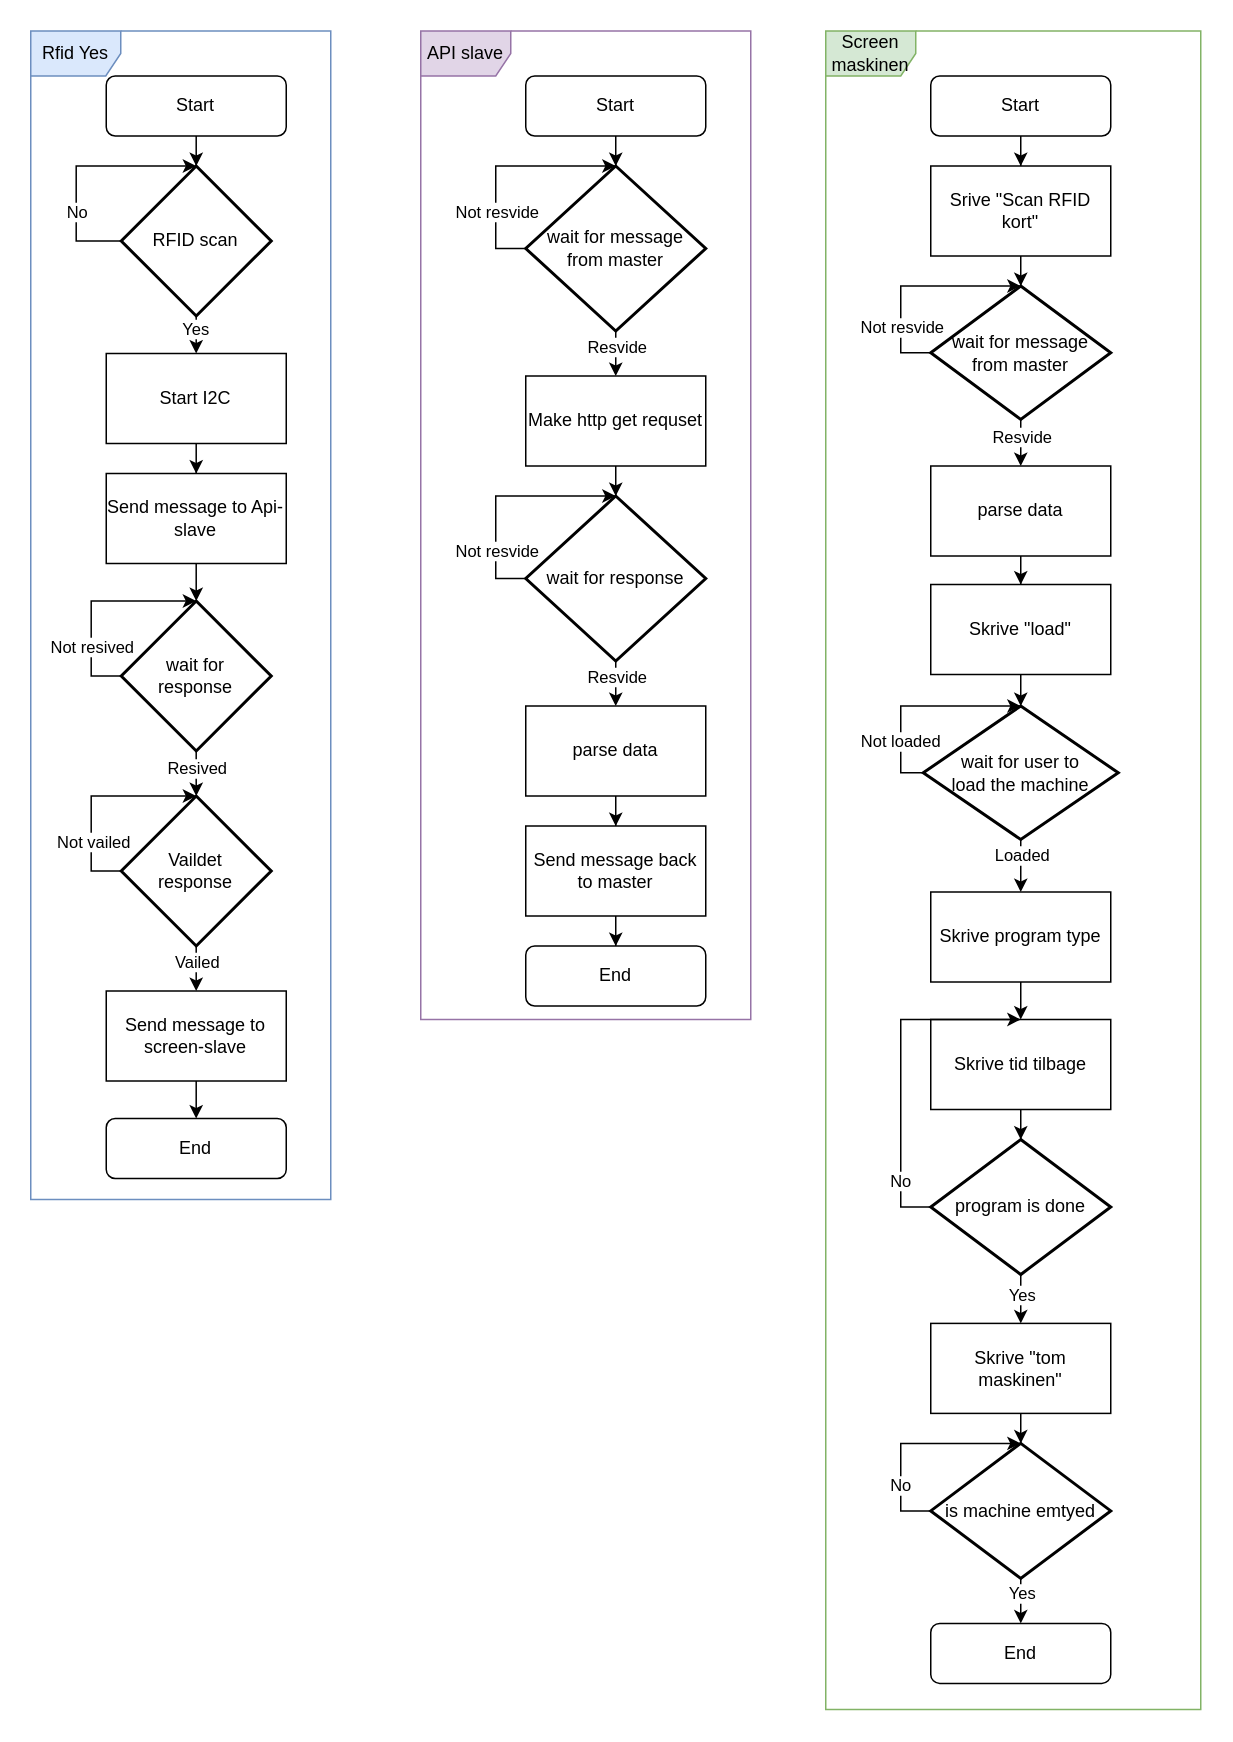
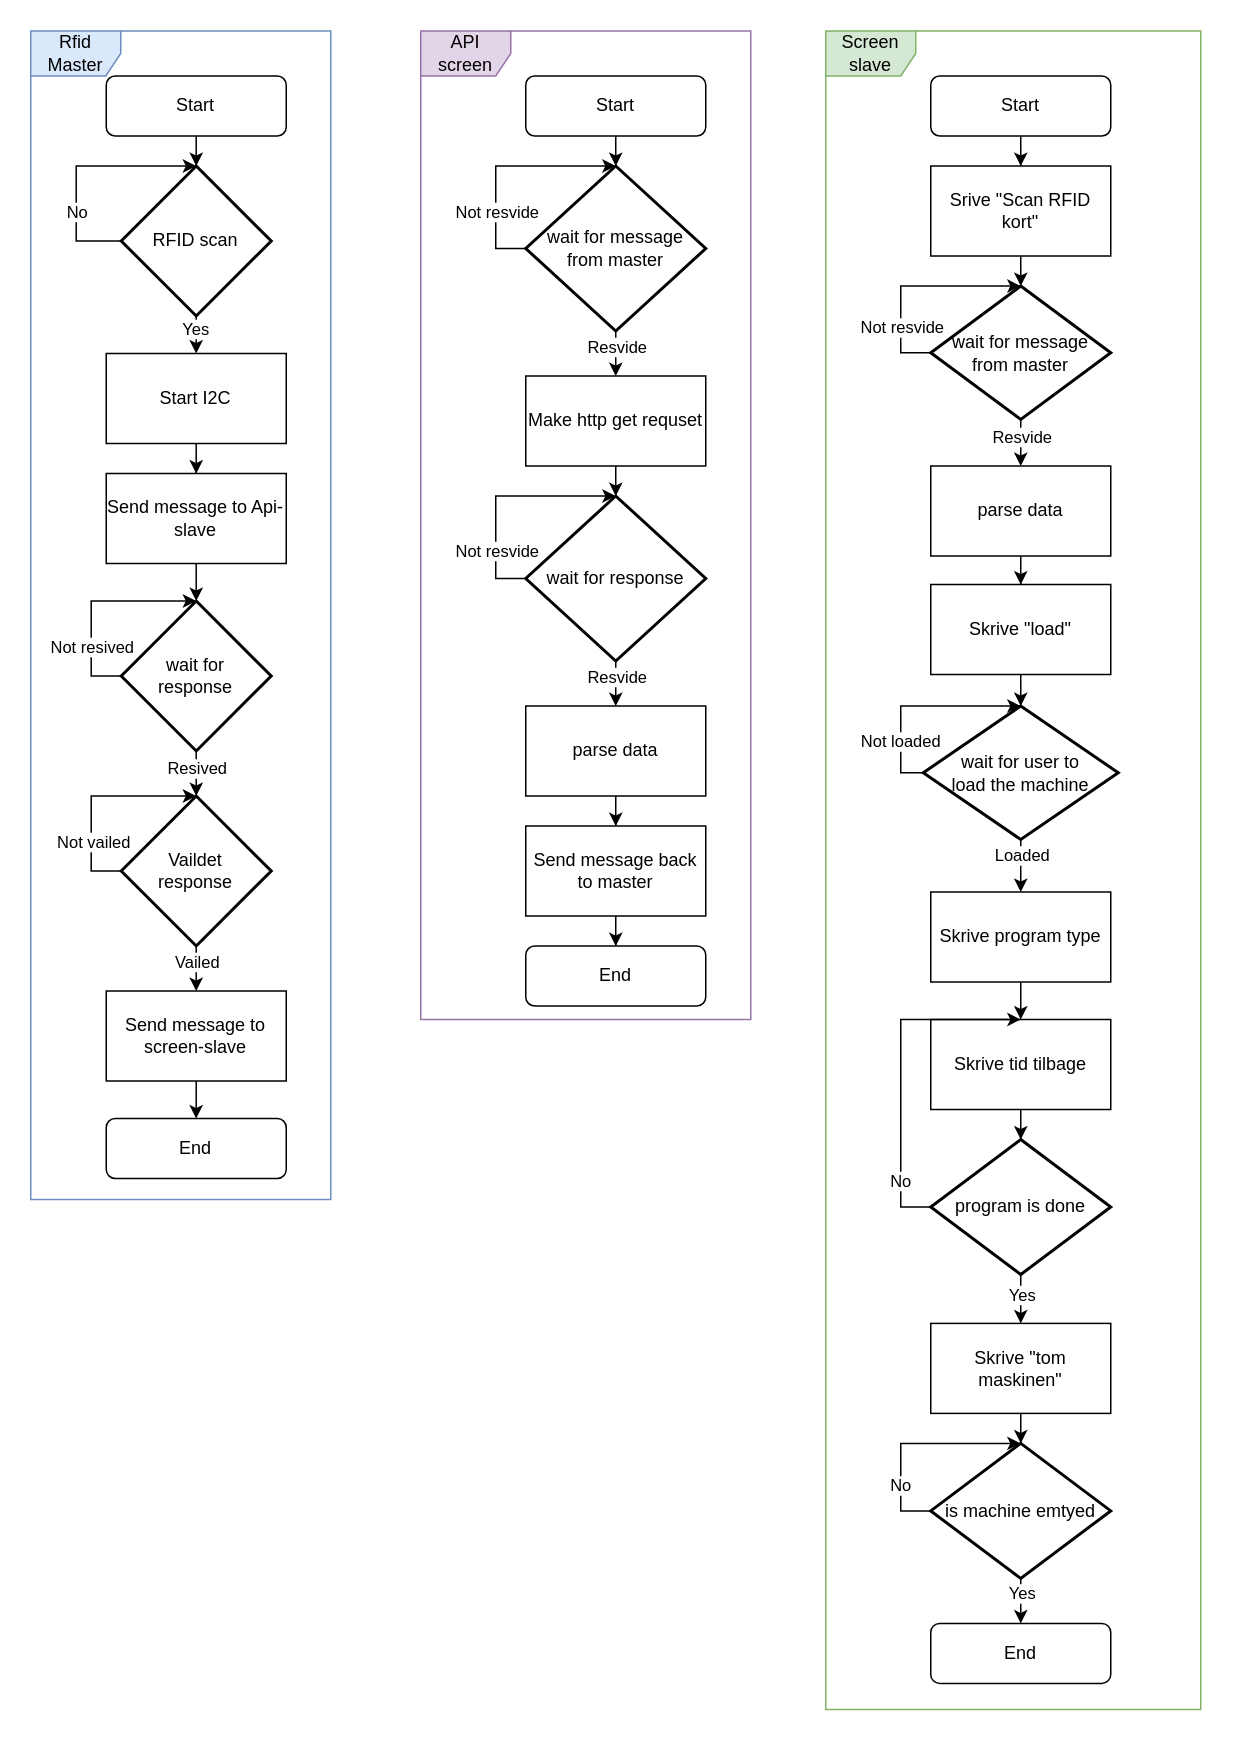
node "Rfid Yes": label "Rfid Yes" -> "Rfid Master"
node "API slave": label "API slave" -> "API screen"
node "Screen maskinen": label "Screen maskinen" -> "Screen slave"
